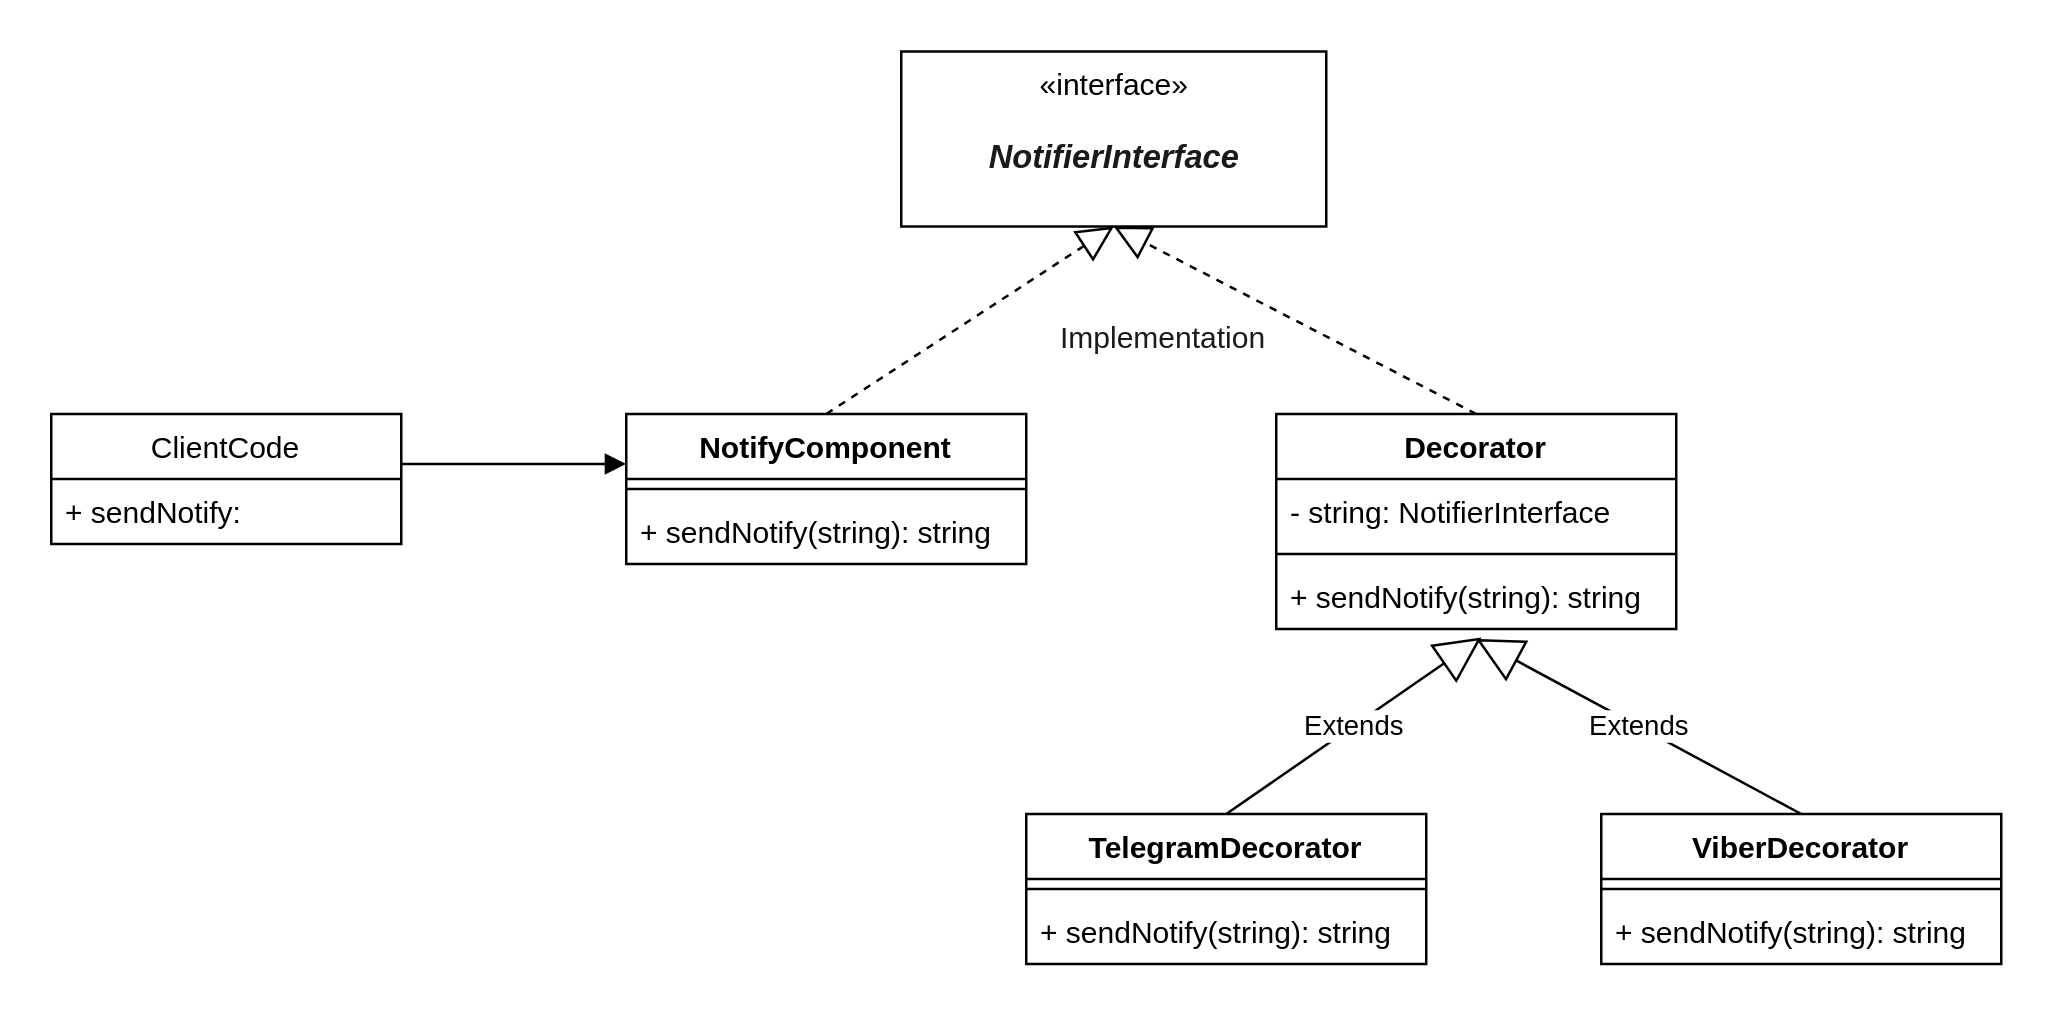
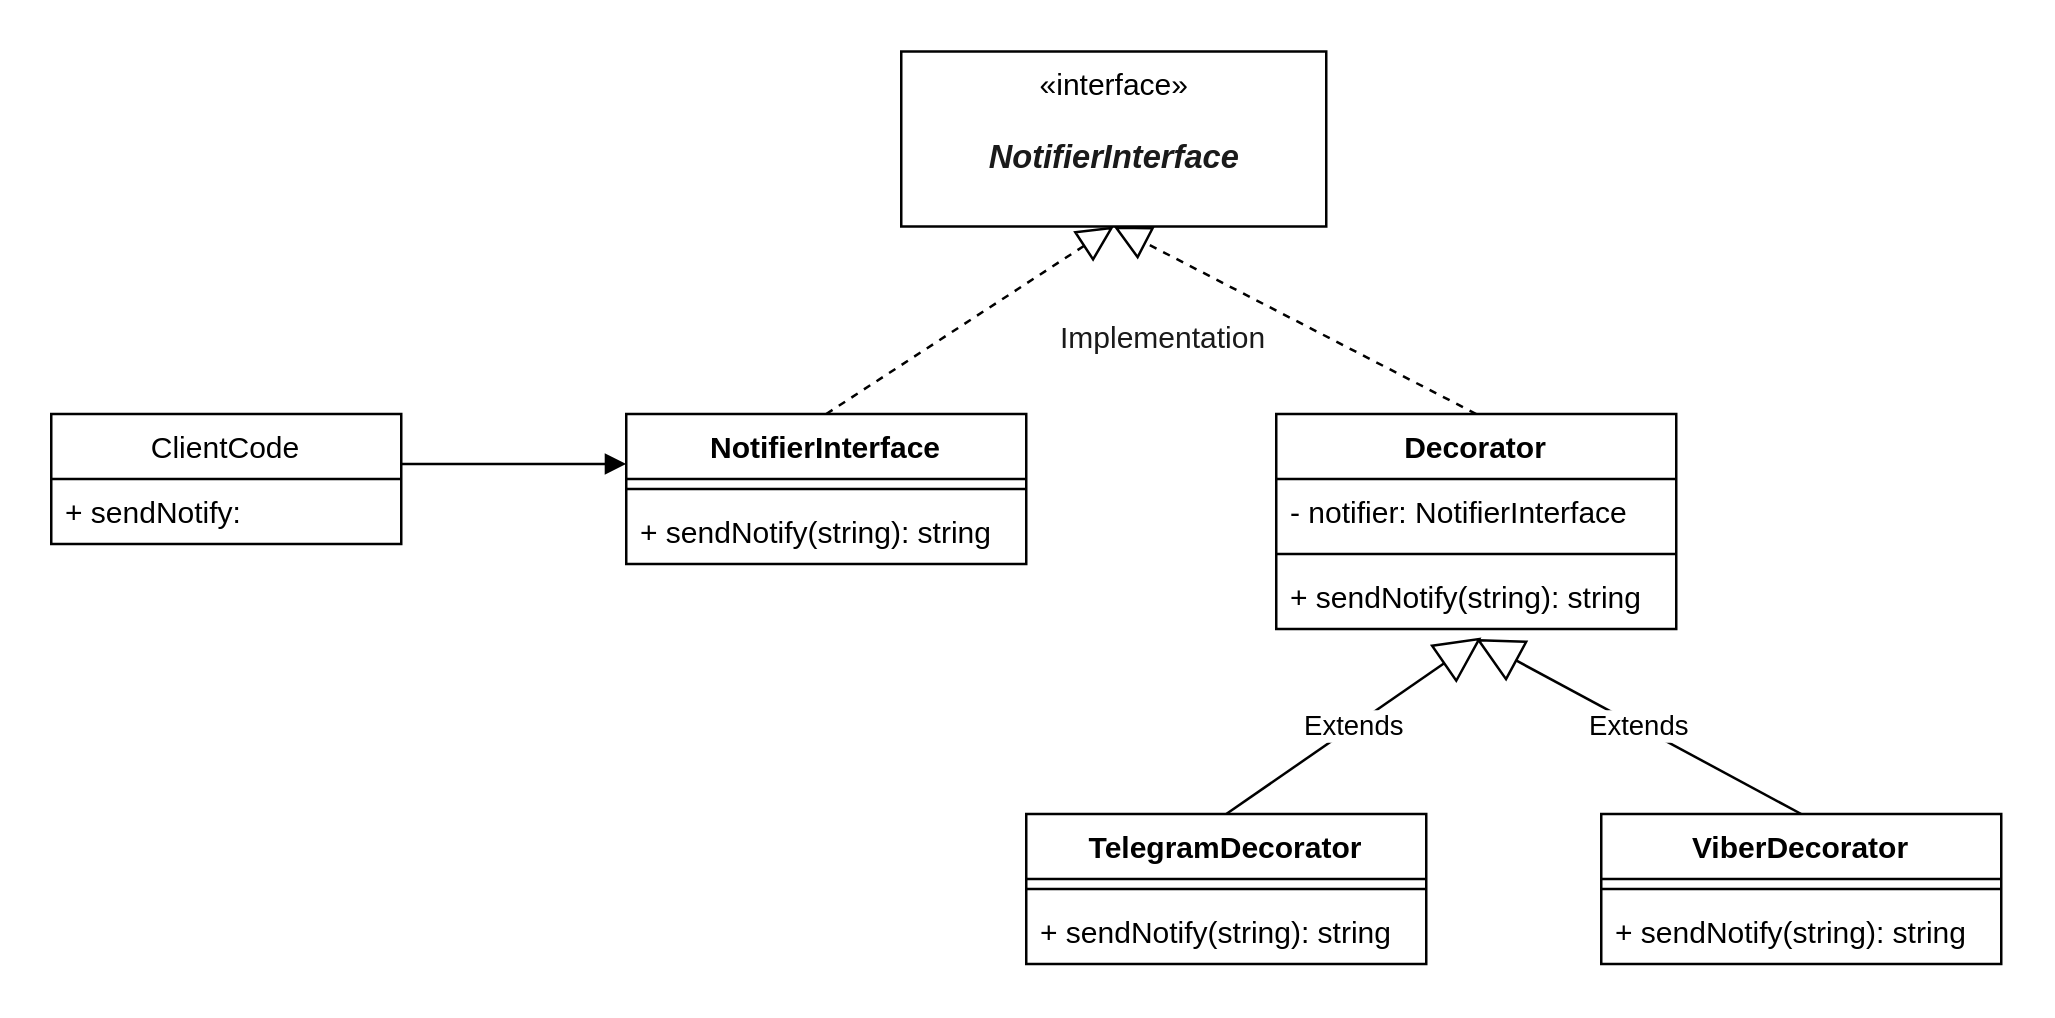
node "NotifyComponent": label "NotifyComponent" -> "NotifierInterface"
node "- string: NotifierInterface": label "- string: NotifierInterface" -> "- notifier: NotifierInterface"
